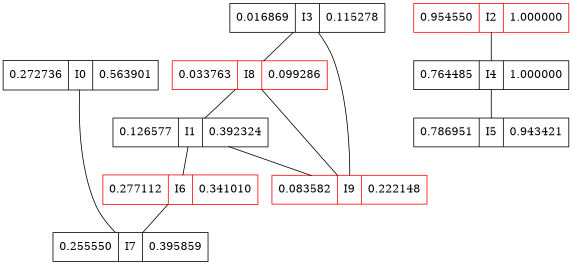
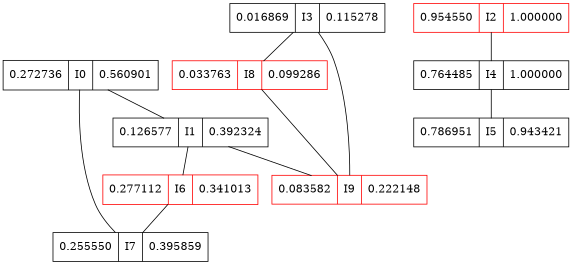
node "0.272736": text "0.563901" -> "0.560901"
edge "0.033763" -- "0.126577": now "0.272736" -- "0.126577"
node "0.277112": text "0.341010" -> "0.341013"
